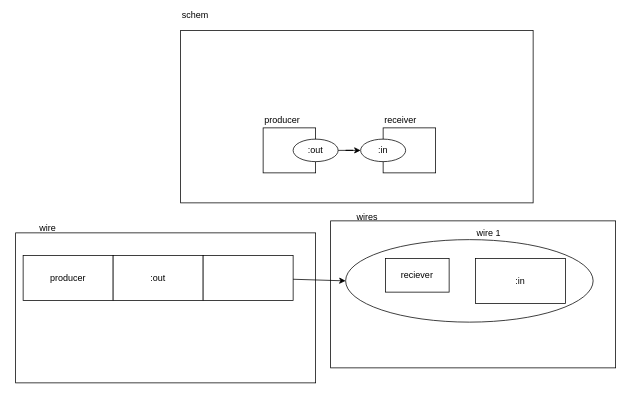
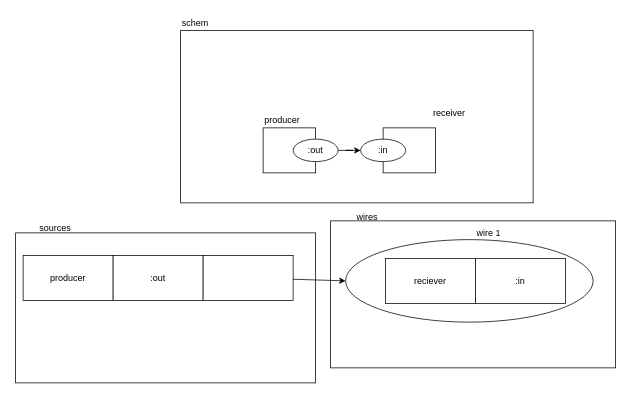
node "schem": moved (199, 15) -> (199, 23)
node "receiver": moved (405, 120) -> (454, 113)
node "wire": label "wire" -> "sources"
node "reciever": size 64x34 -> 90x45
